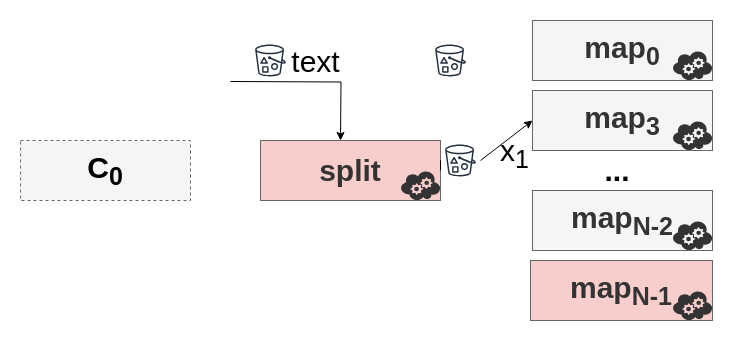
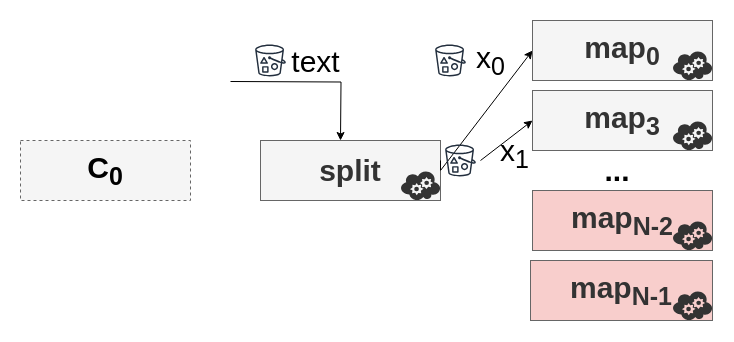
edge "split" -> "map0": added, label "x0"
node "split": fillcolor #f8cecc -> #f5f5f5
node "mapN-2": fillcolor #f5f5f5 -> #f8cecc
